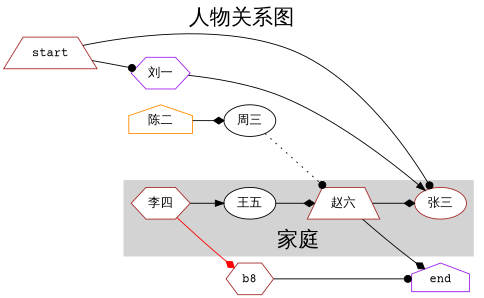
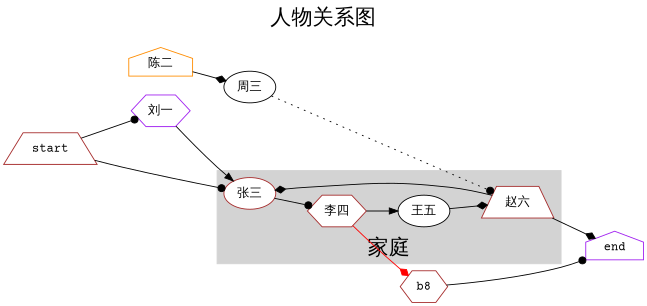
edge "张三" -> "李四": added
